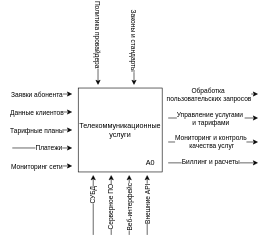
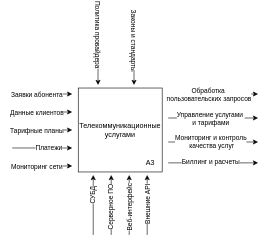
node "Телекоммуникационные услуги": label "Телекоммуникационные услуги" -> "Телекоммуникационные услугами"
node "А0": label "А0" -> "А3"
